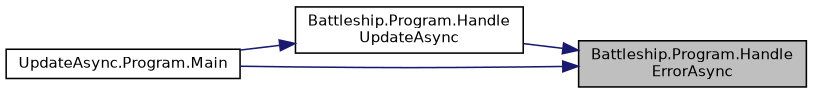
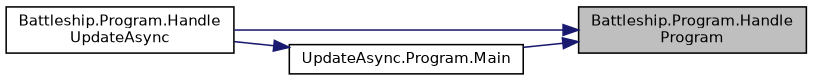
edge "UpdateAsync.Program.Main" -> "Battleship.Program.Handle UpdateAsync": reversed
node "Battleship.Program.Handle ErrorAsync": label "Battleship.Program.Handle ErrorAsync" -> "Battleship.Program.Handle Program"
